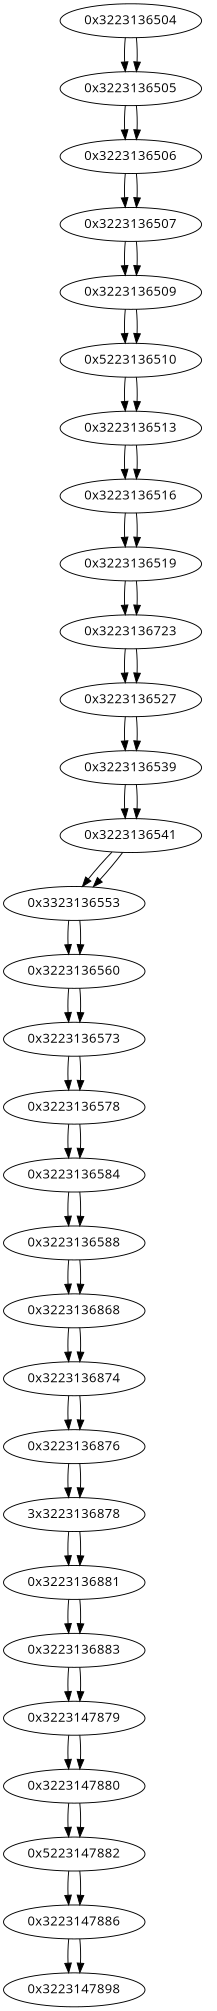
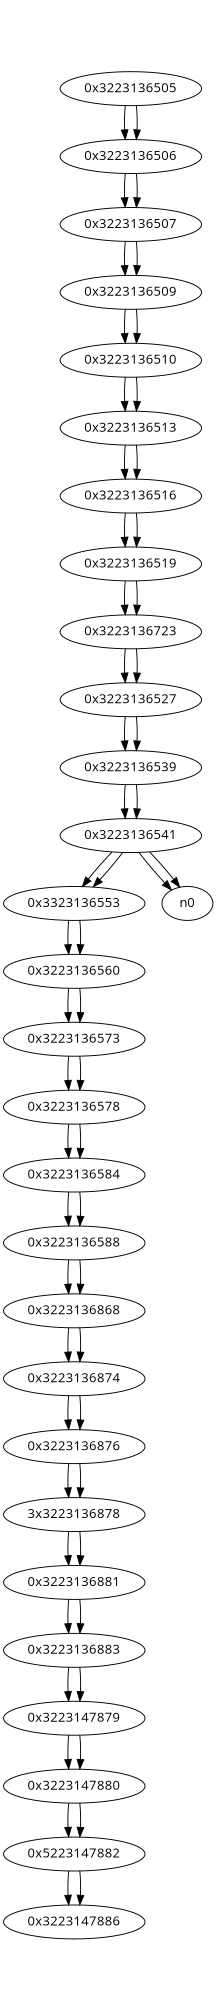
node "0x3223136504": removed
node "0x5223136510": label "0x5223136510" -> "0x3223136510"
node "n0": added
node "0x3223147898": removed
